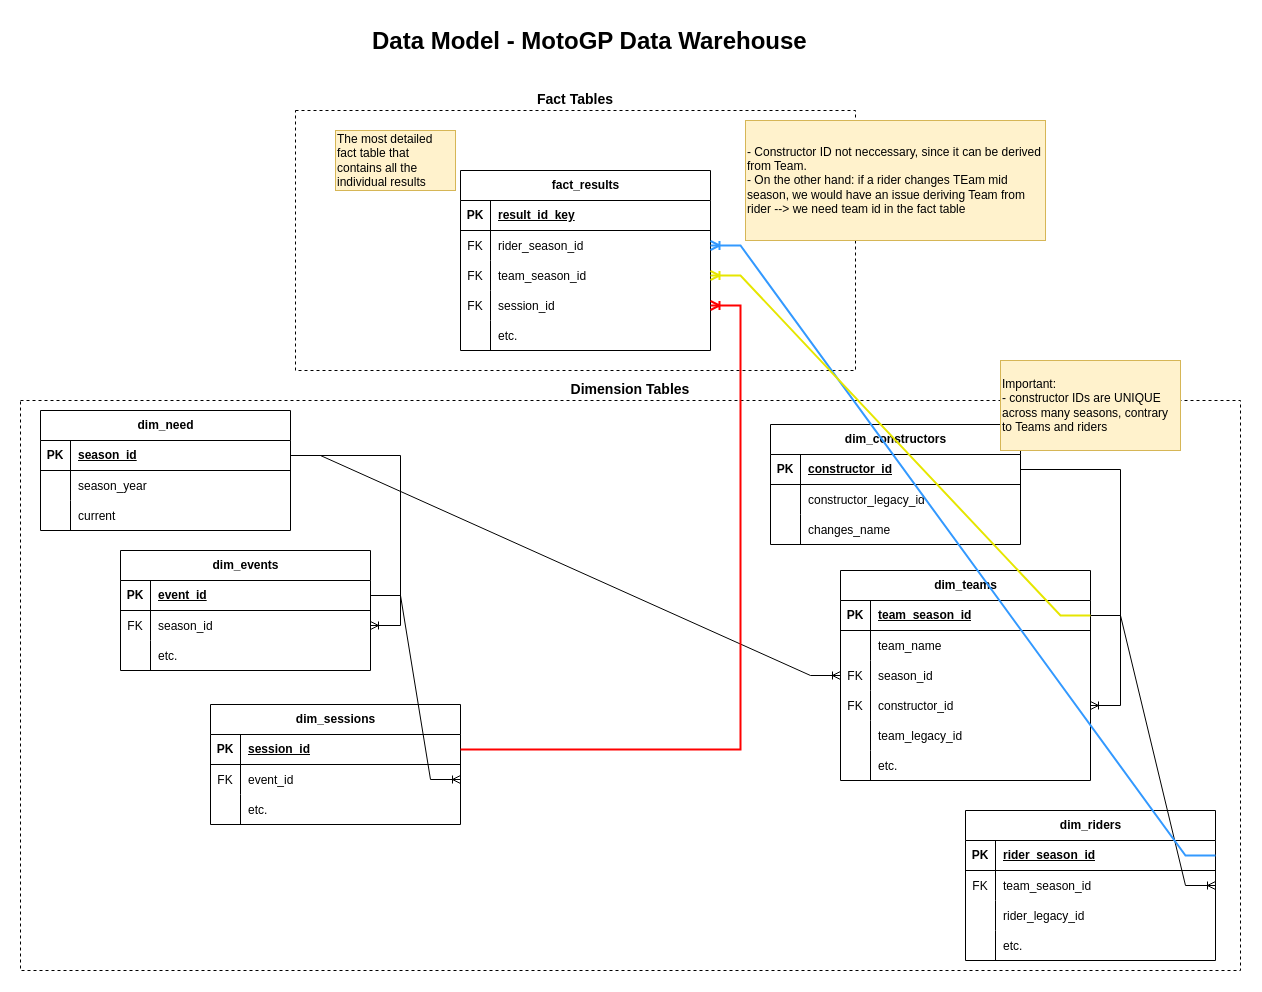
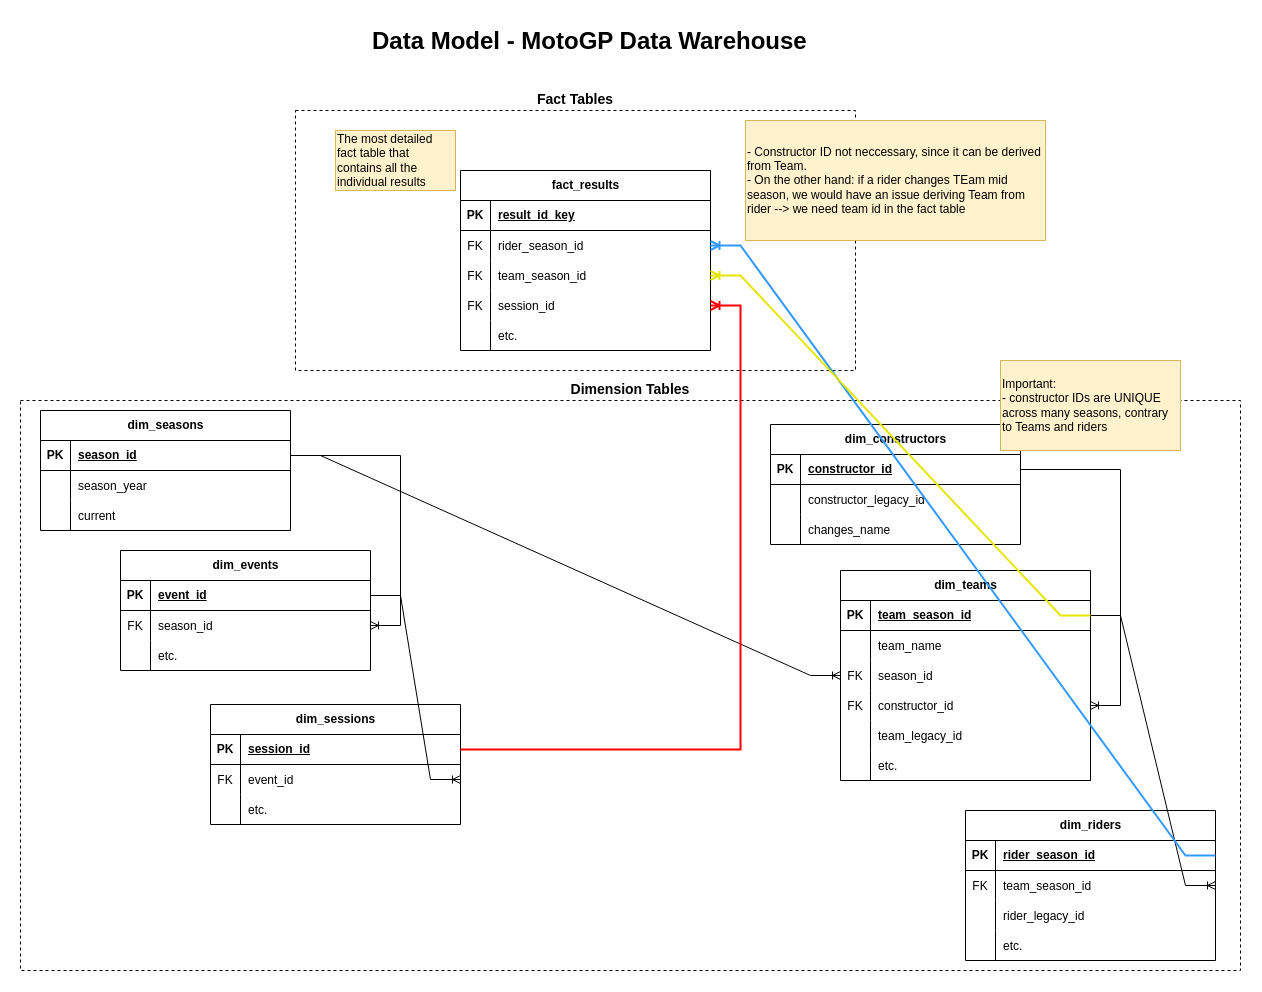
node "dim_need": label "dim_need" -> "dim_seasons"
